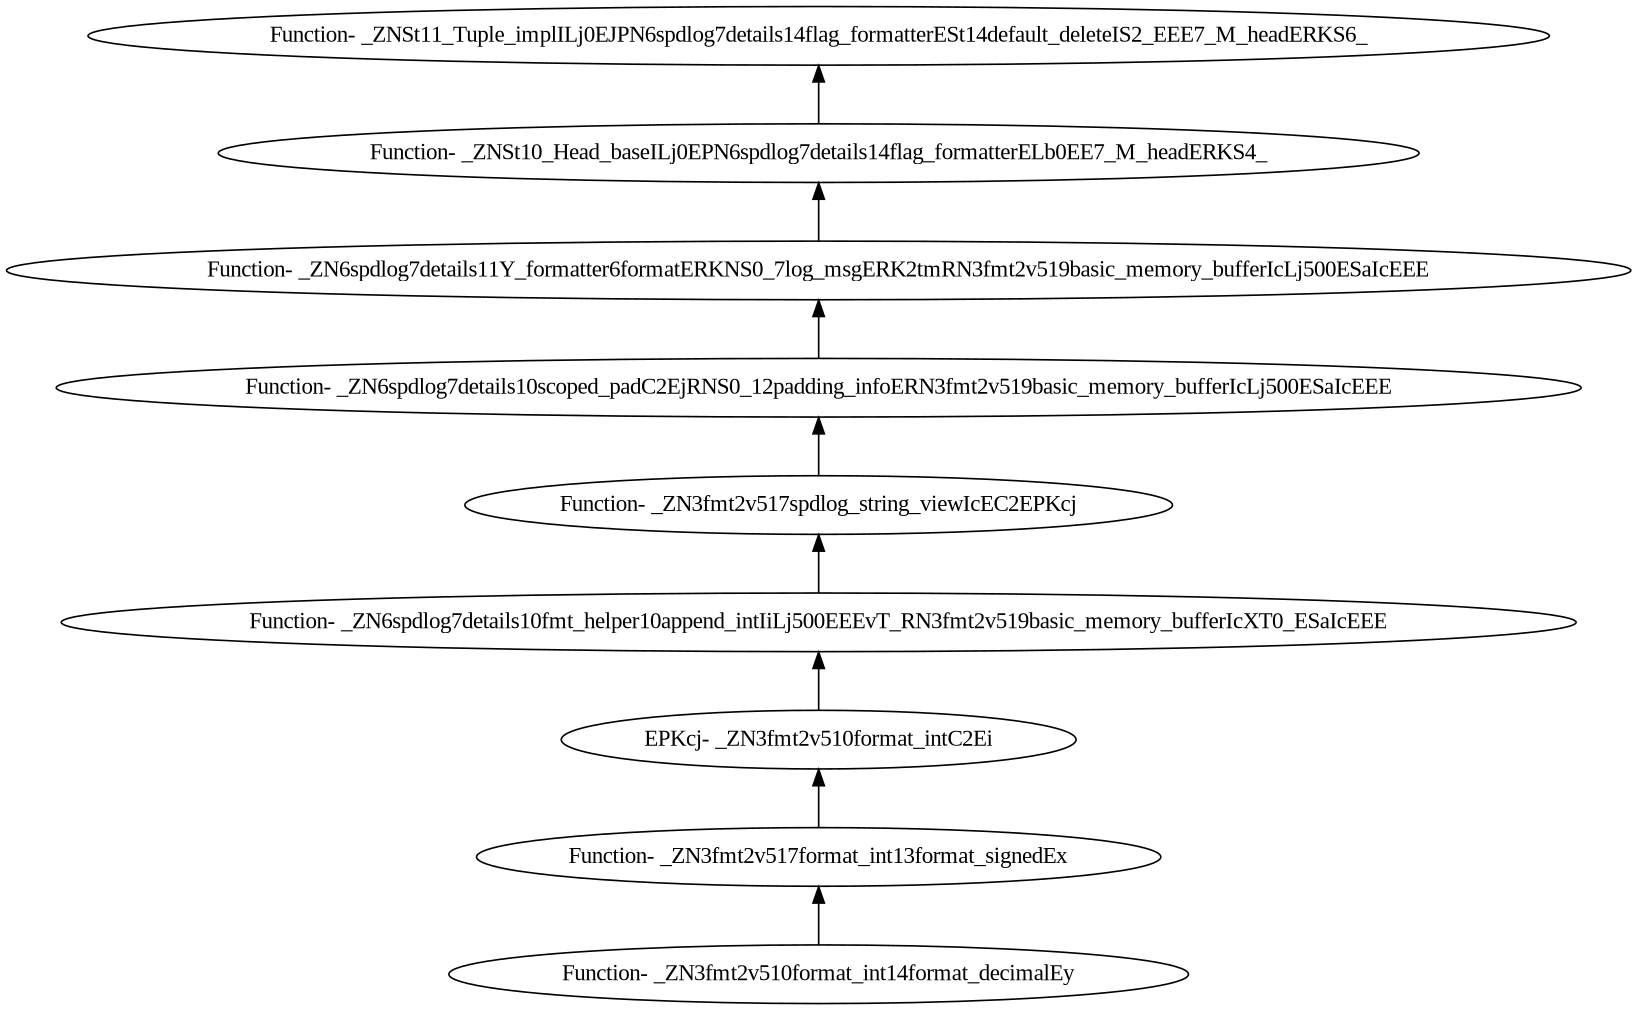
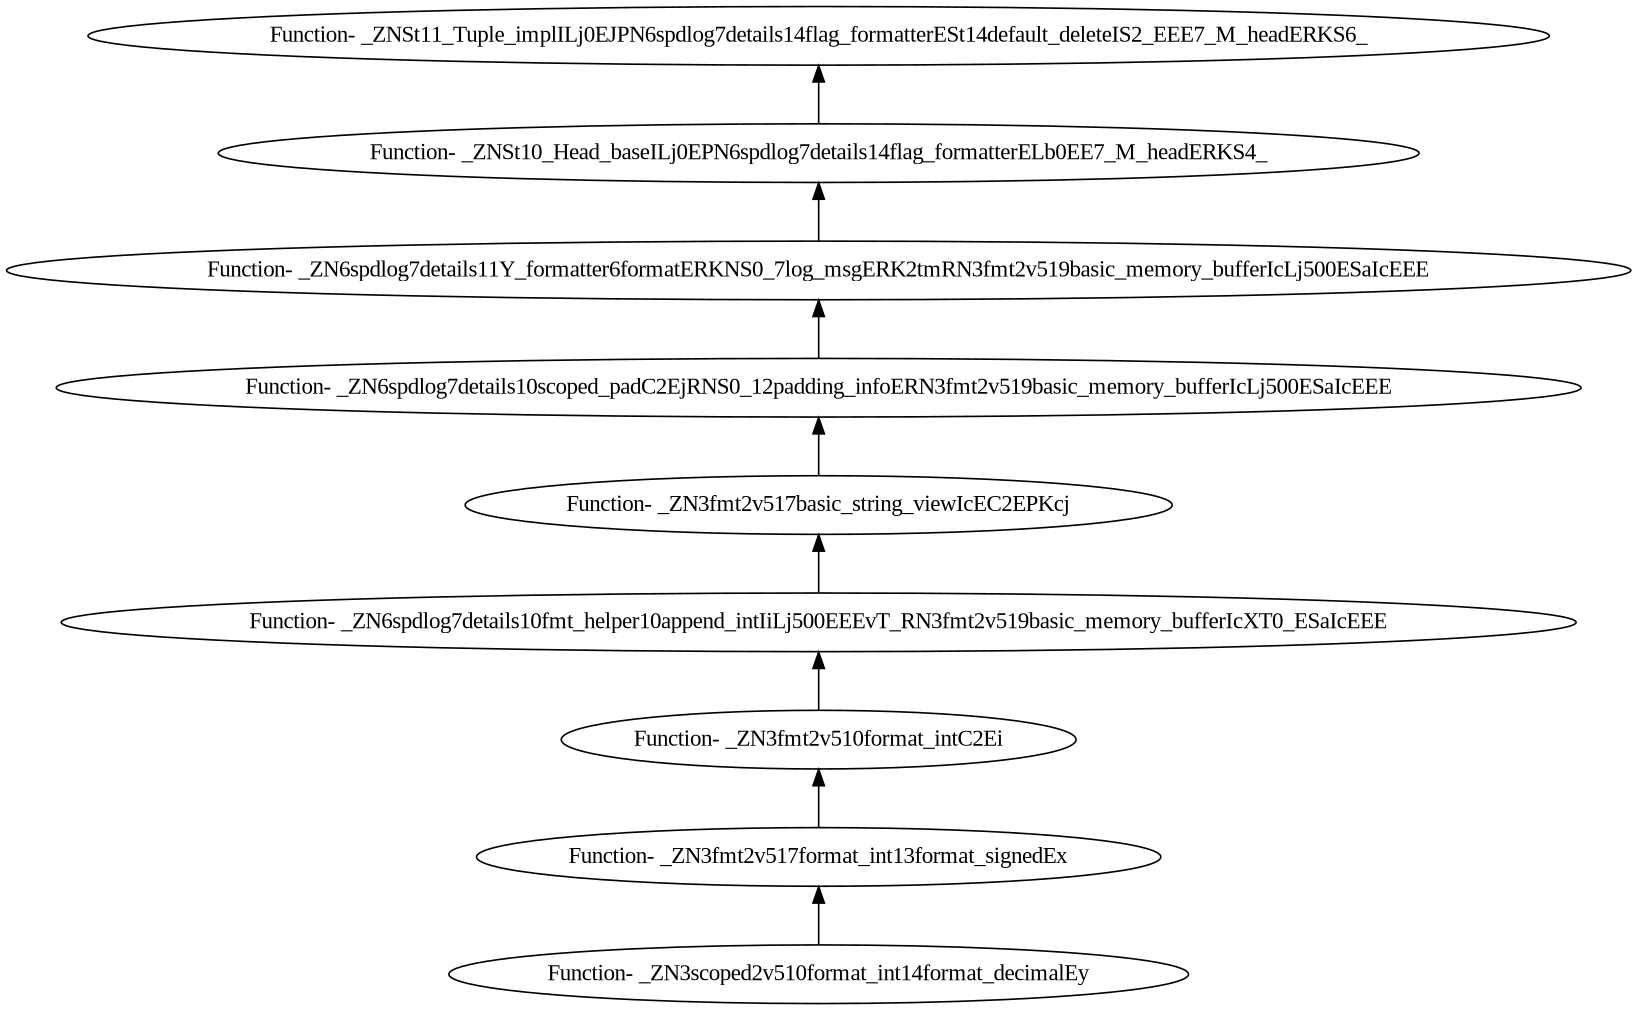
node "Function- _ZN3fmt2v517spdlog_string_viewIcEC2EPKcj": label "Function- _ZN3fmt2v517spdlog_string_viewIcEC2EPKcj" -> "Function- _ZN3fmt2v517basic_string_viewIcEC2EPKcj"
node "EPKcj- _ZN3fmt2v510format_intC2Ei": label "EPKcj- _ZN3fmt2v510format_intC2Ei" -> "Function- _ZN3fmt2v510format_intC2Ei"
node "Function- _ZN3fmt2v510format_int14format_decimalEy": label "Function- _ZN3fmt2v510format_int14format_decimalEy" -> "Function- _ZN3scoped2v510format_int14format_decimalEy"
